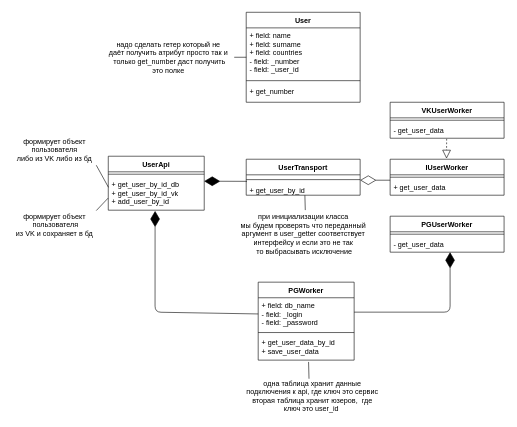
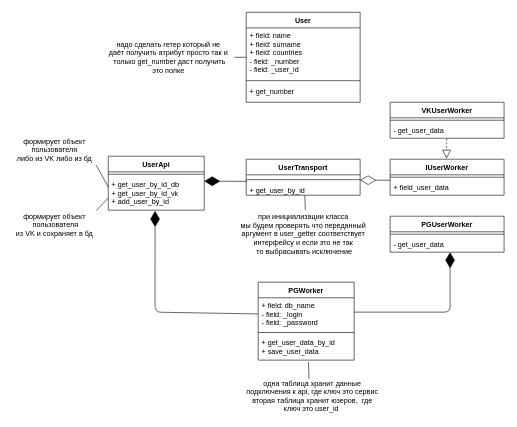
node "+ get_user_data": label "+ get_user_data" -> "+ field_user_data"
